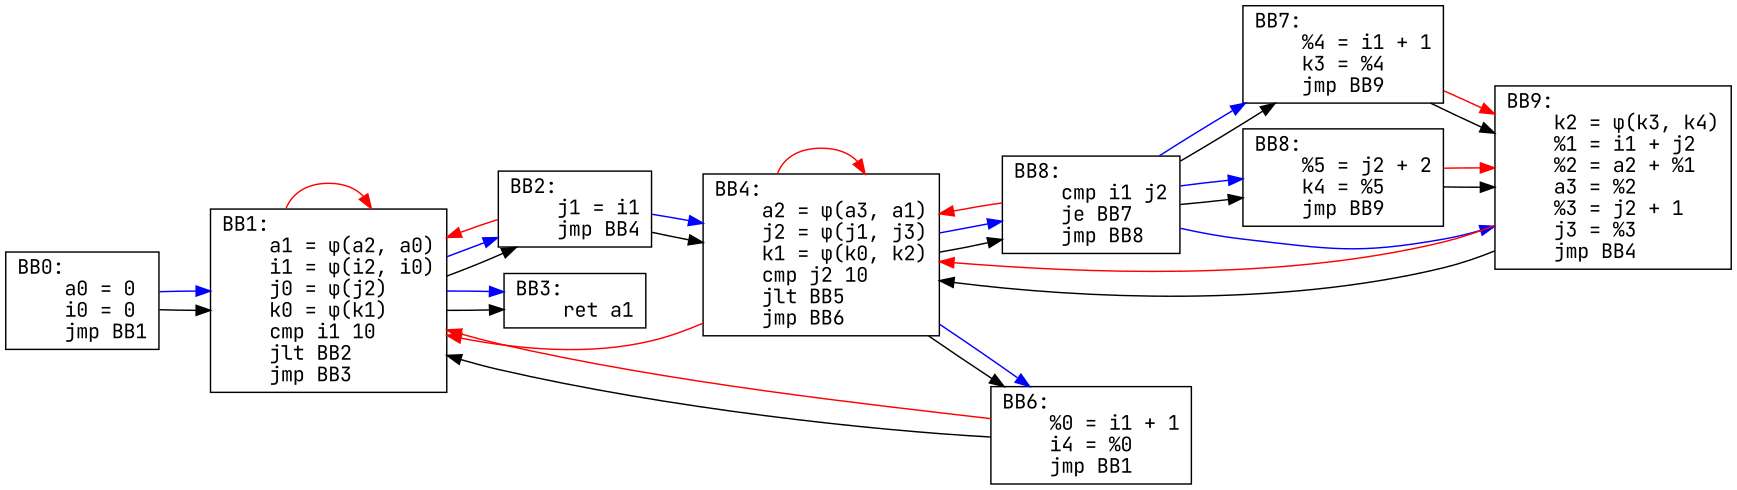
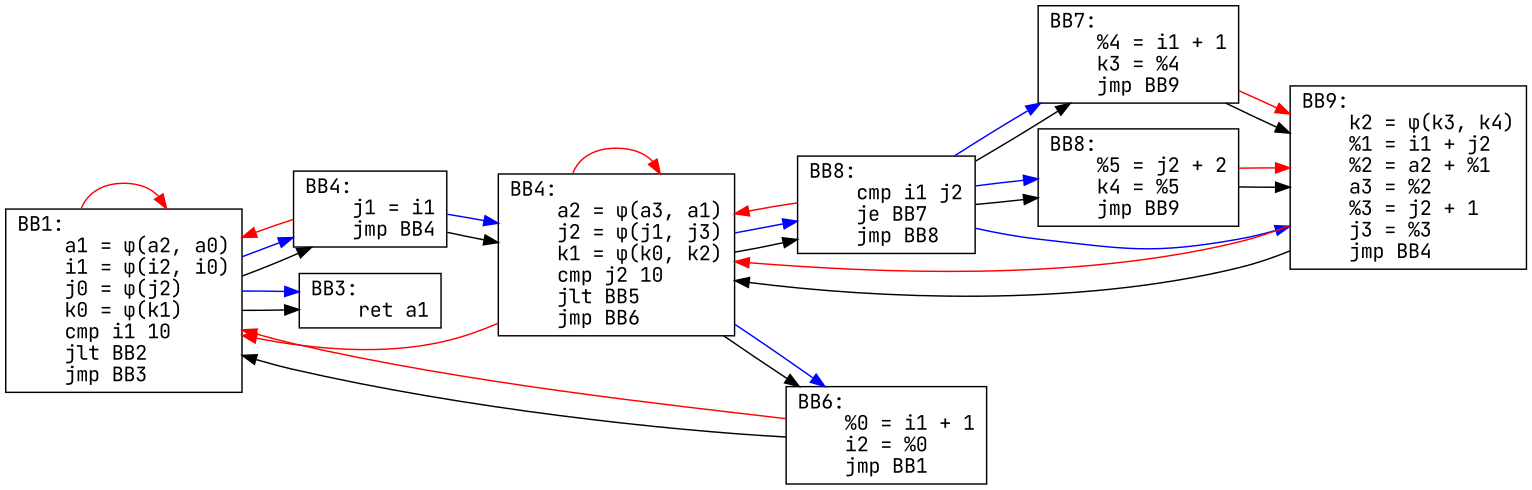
node "BB2: j1 = i1 jmp BB4": label "BB2: j1 = i1 jmp BB4" -> "BB4: j1 = i1 jmp BB4"
node "BB0: a0 = 0 i0 = 0 jmp BB1": removed
node "BB6: %0 = i1 + 1 i4 = %0 jmp BB1": label "BB6: %0 = i1 + 1 i4 = %0 jmp BB1" -> "BB6: %0 = i1 + 1 i2 = %0 jmp BB1"
